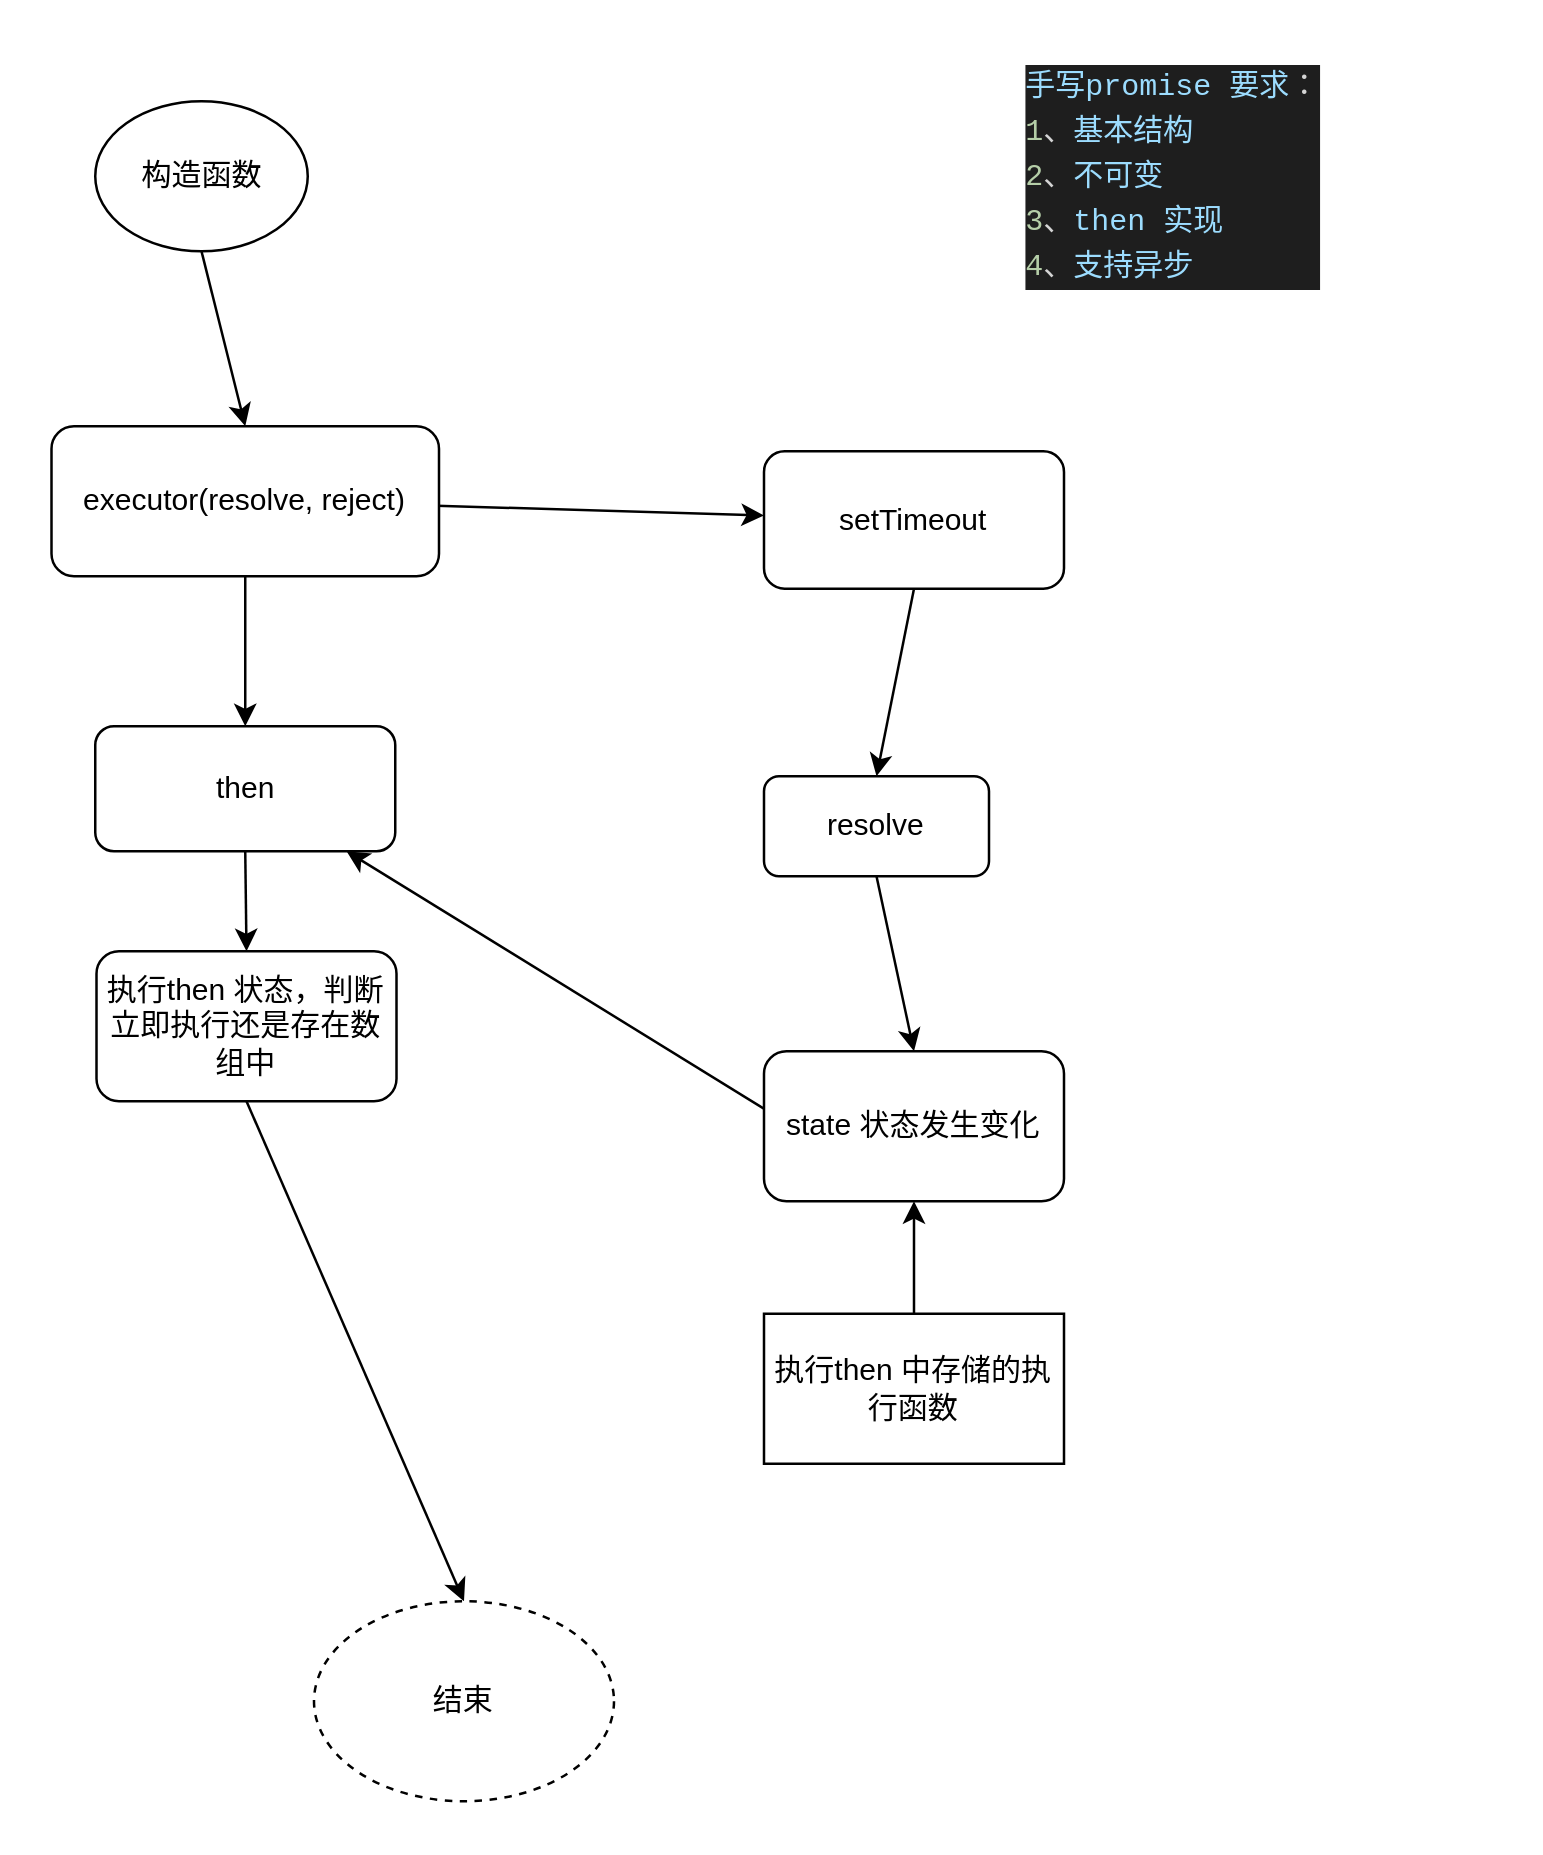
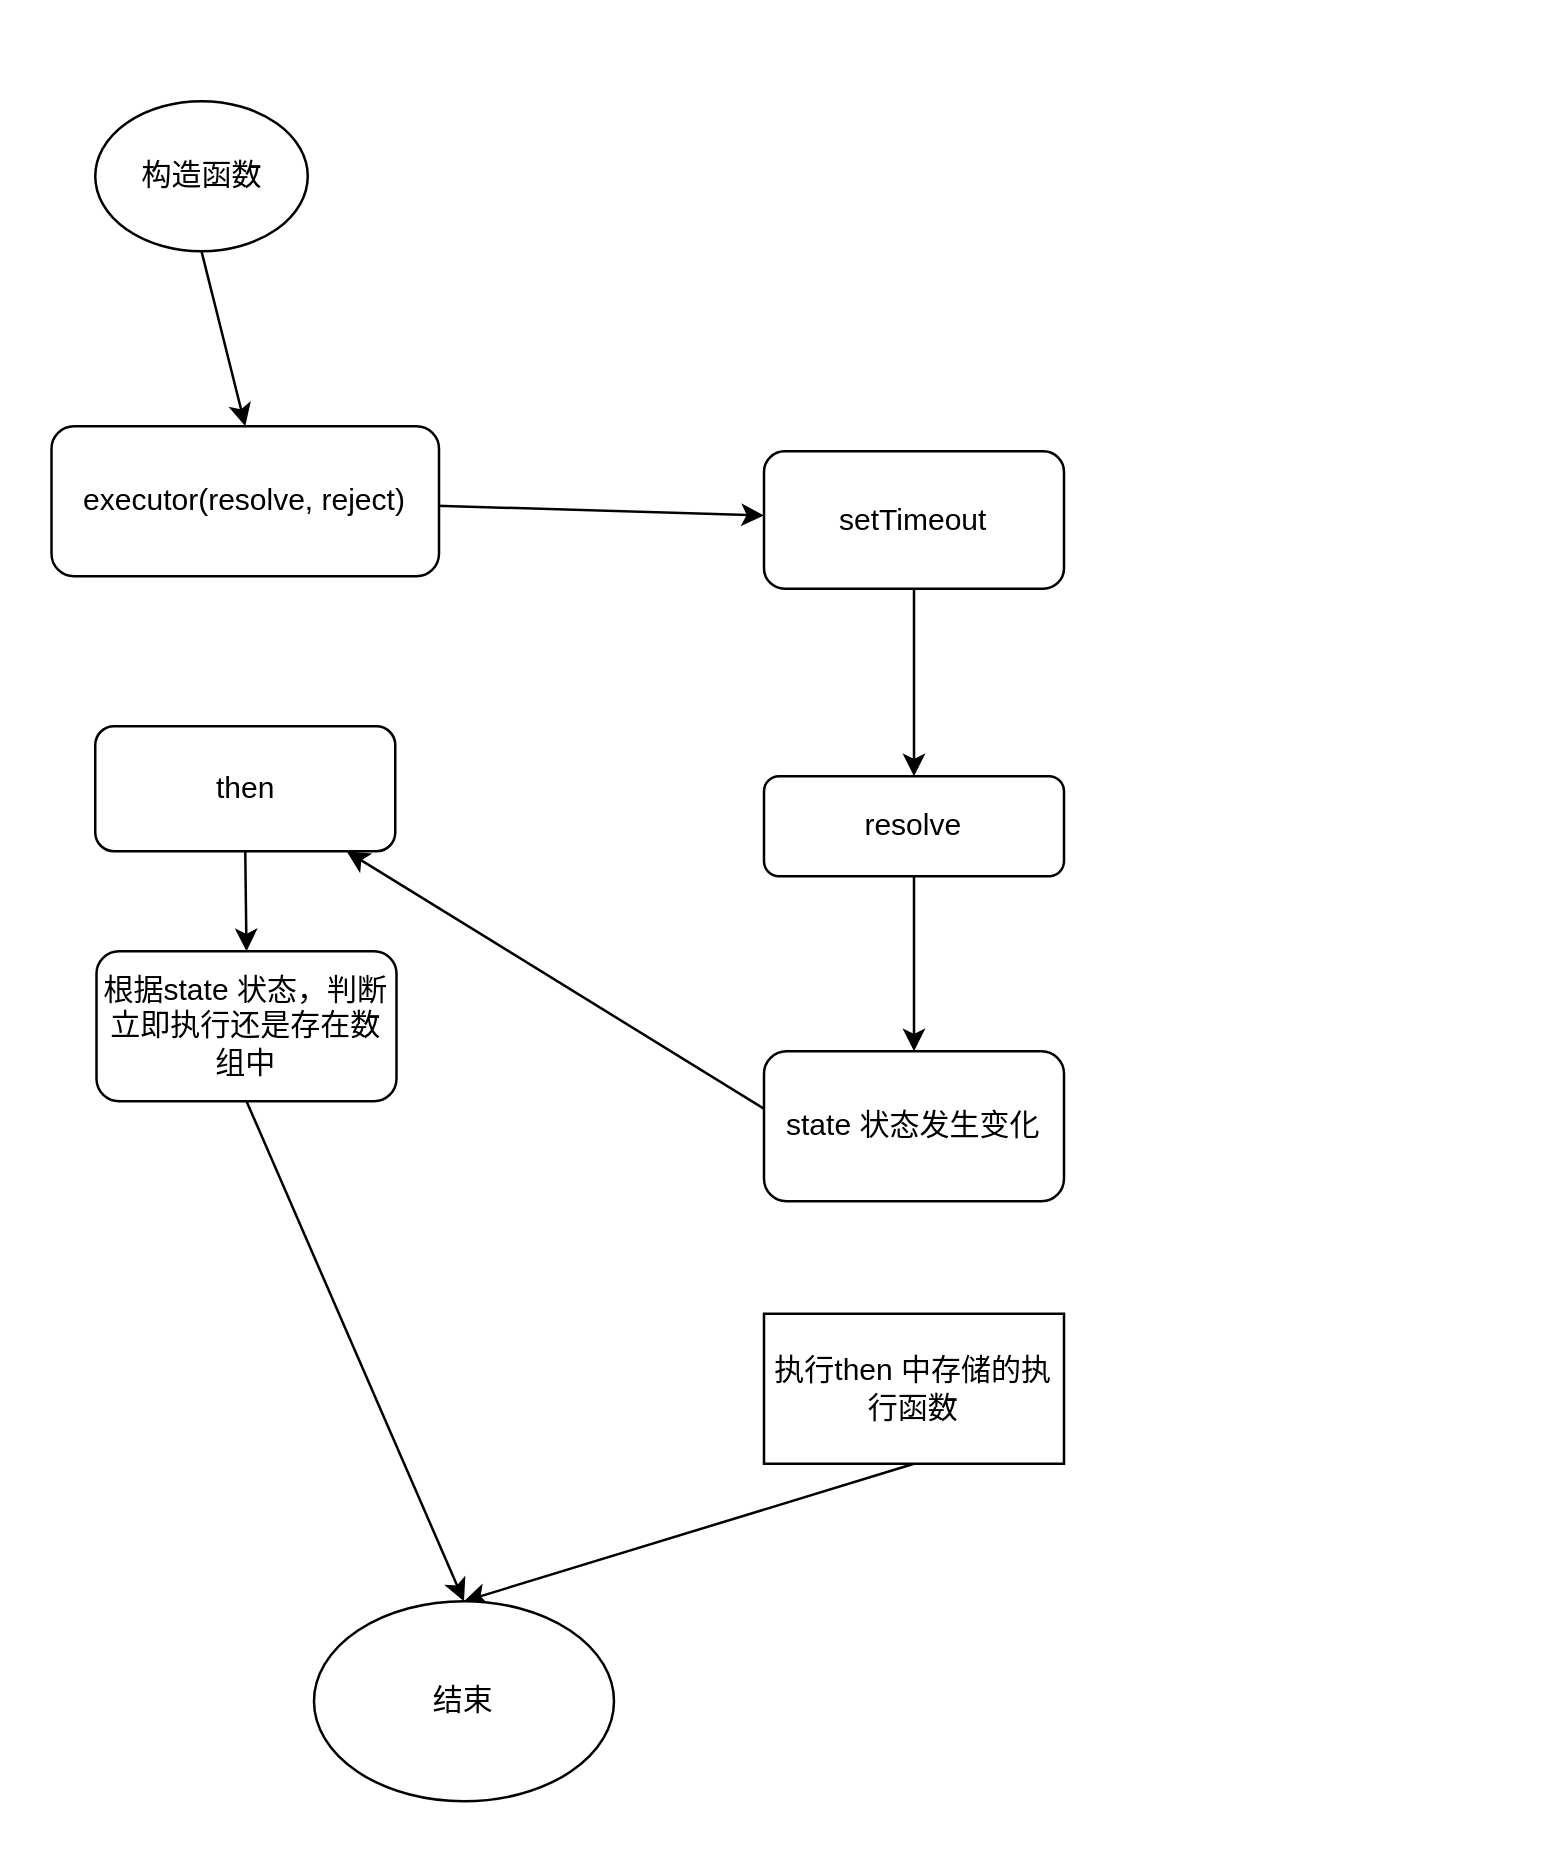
node "手写promise 要求： 1、基本结构 2、不可变 3、then 实现 4、支持异步": removed
edge "executor(resolve, reject)" -> "then": removed
node "resolve": size 225x100 -> 300x100
node "执行then 状态，判断立即执行还是存在数组中": label "执行then 状态，判断立即执行还是存在数组中" -> "根据state 状态，判断立即执行还是存在数组中"
edge "执行then 中存储的执行函数" -> "state 状态发生变化": now "执行then 中存储的执行函数" -> "结束"
node "结束": style dashed -> solid
